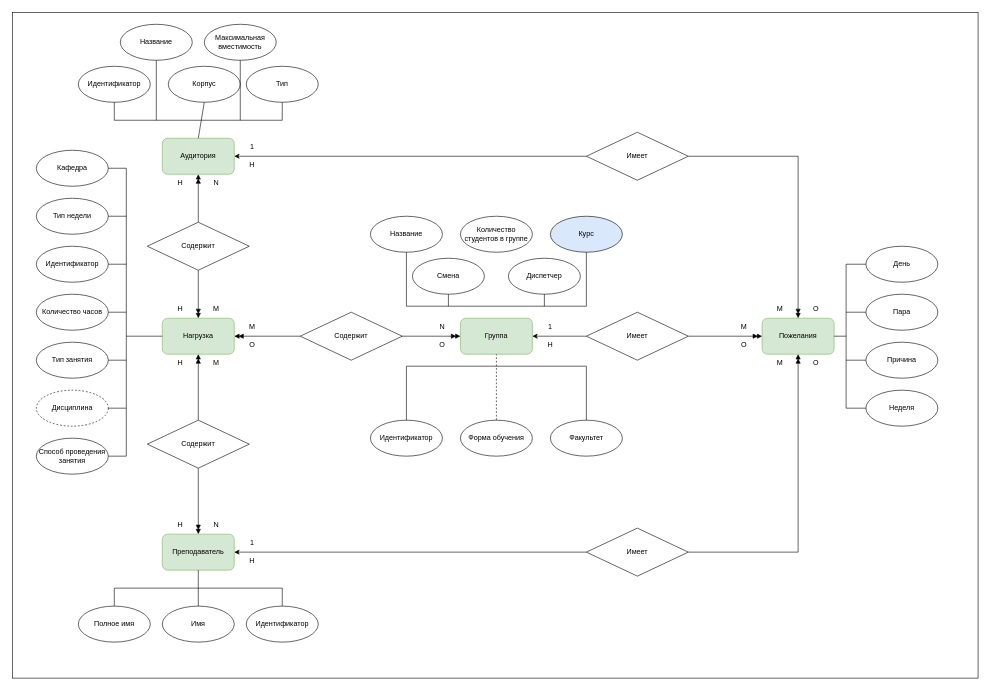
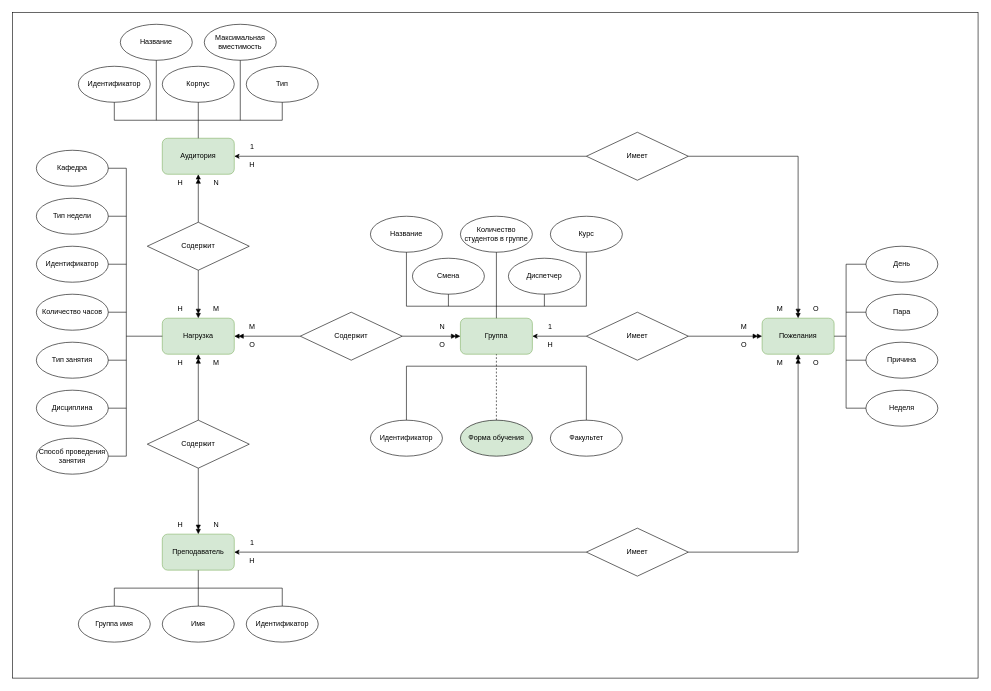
node "Корпус": moved (204, 84) -> (198, 84)
node "Курс": fillcolor #dae8fc -> #ffffff
edge "Количество студентов в группе" -- "Группа": added
node "Дисциплина": style dashed -> solid
node "Форма обучения": fillcolor #ffffff -> #d5e8d4
node "Полное имя": label "Полное имя" -> "Группа имя"
